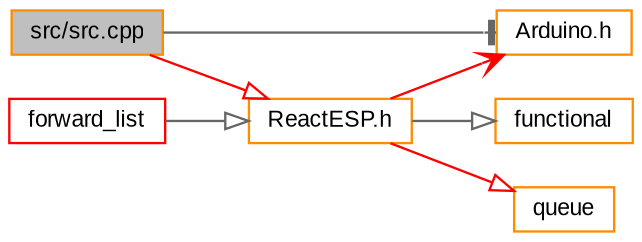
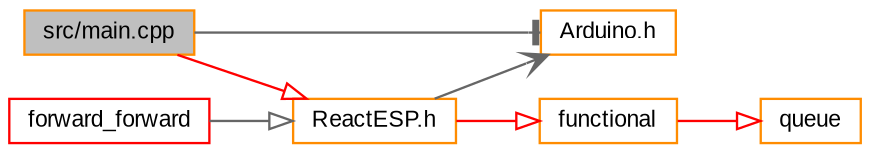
node "src/src.cpp": label "src/src.cpp" -> "src/main.cpp"
edge "ReactESP.h" -> "Arduino.h": color red -> gray40
node "forward_list": label "forward_list" -> "forward_forward"
edge "ReactESP.h" -> "functional": color gray40 -> red
edge "ReactESP.h" -> "queue": now "functional" -> "queue"
